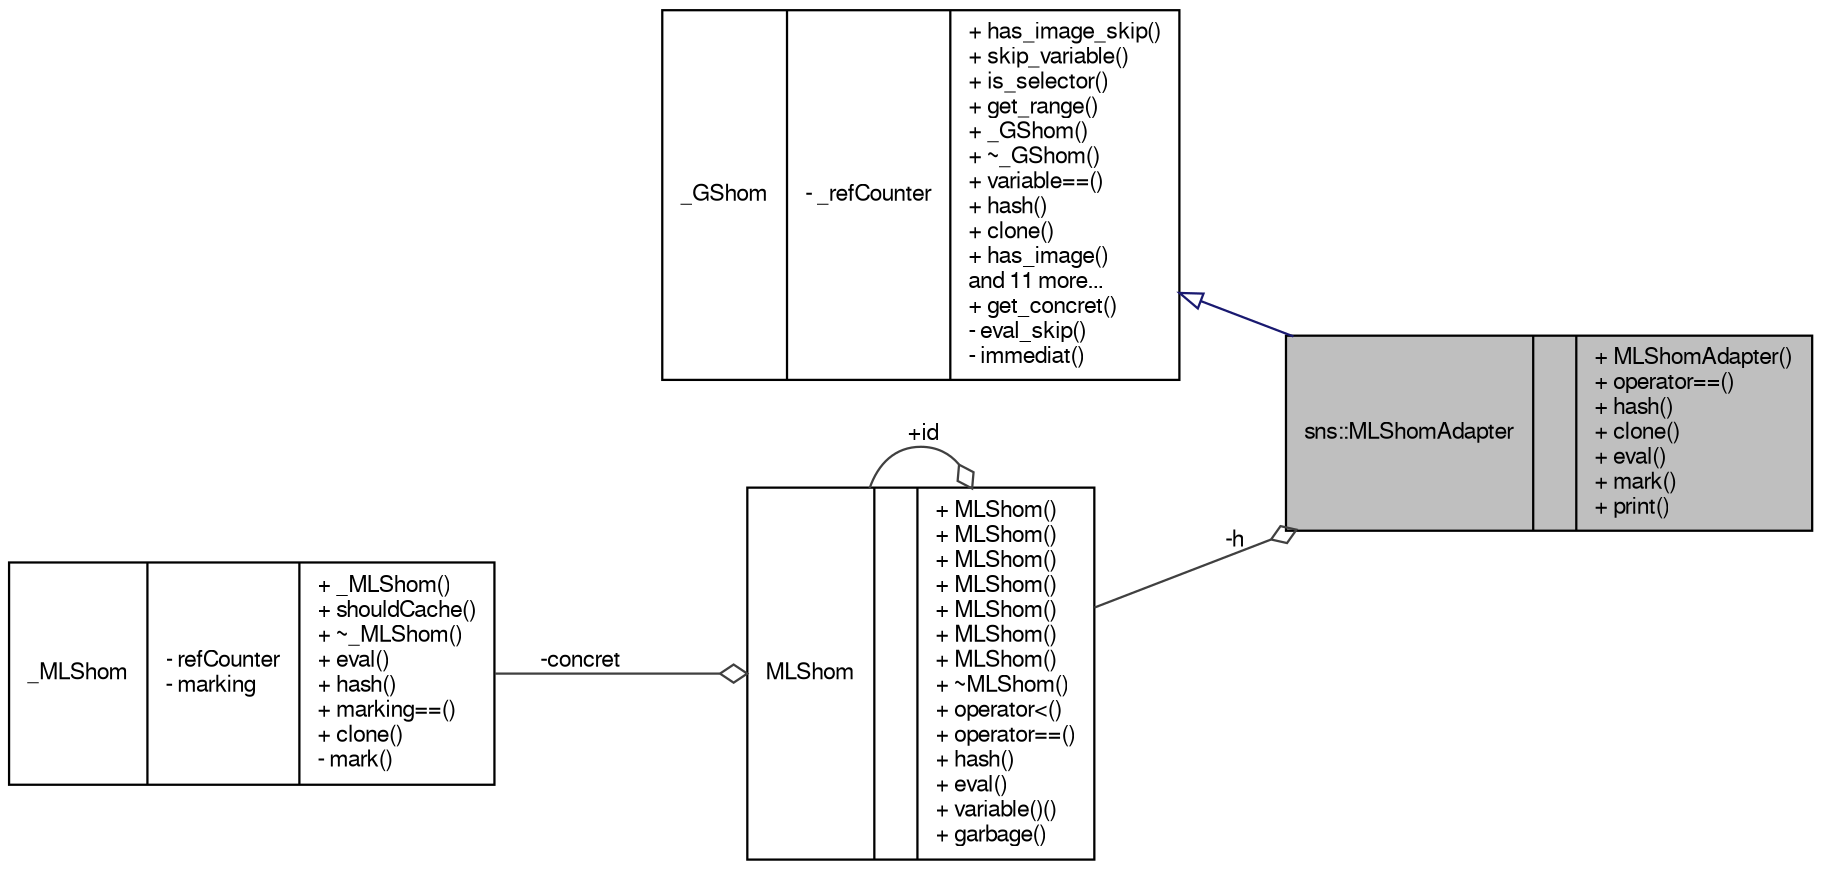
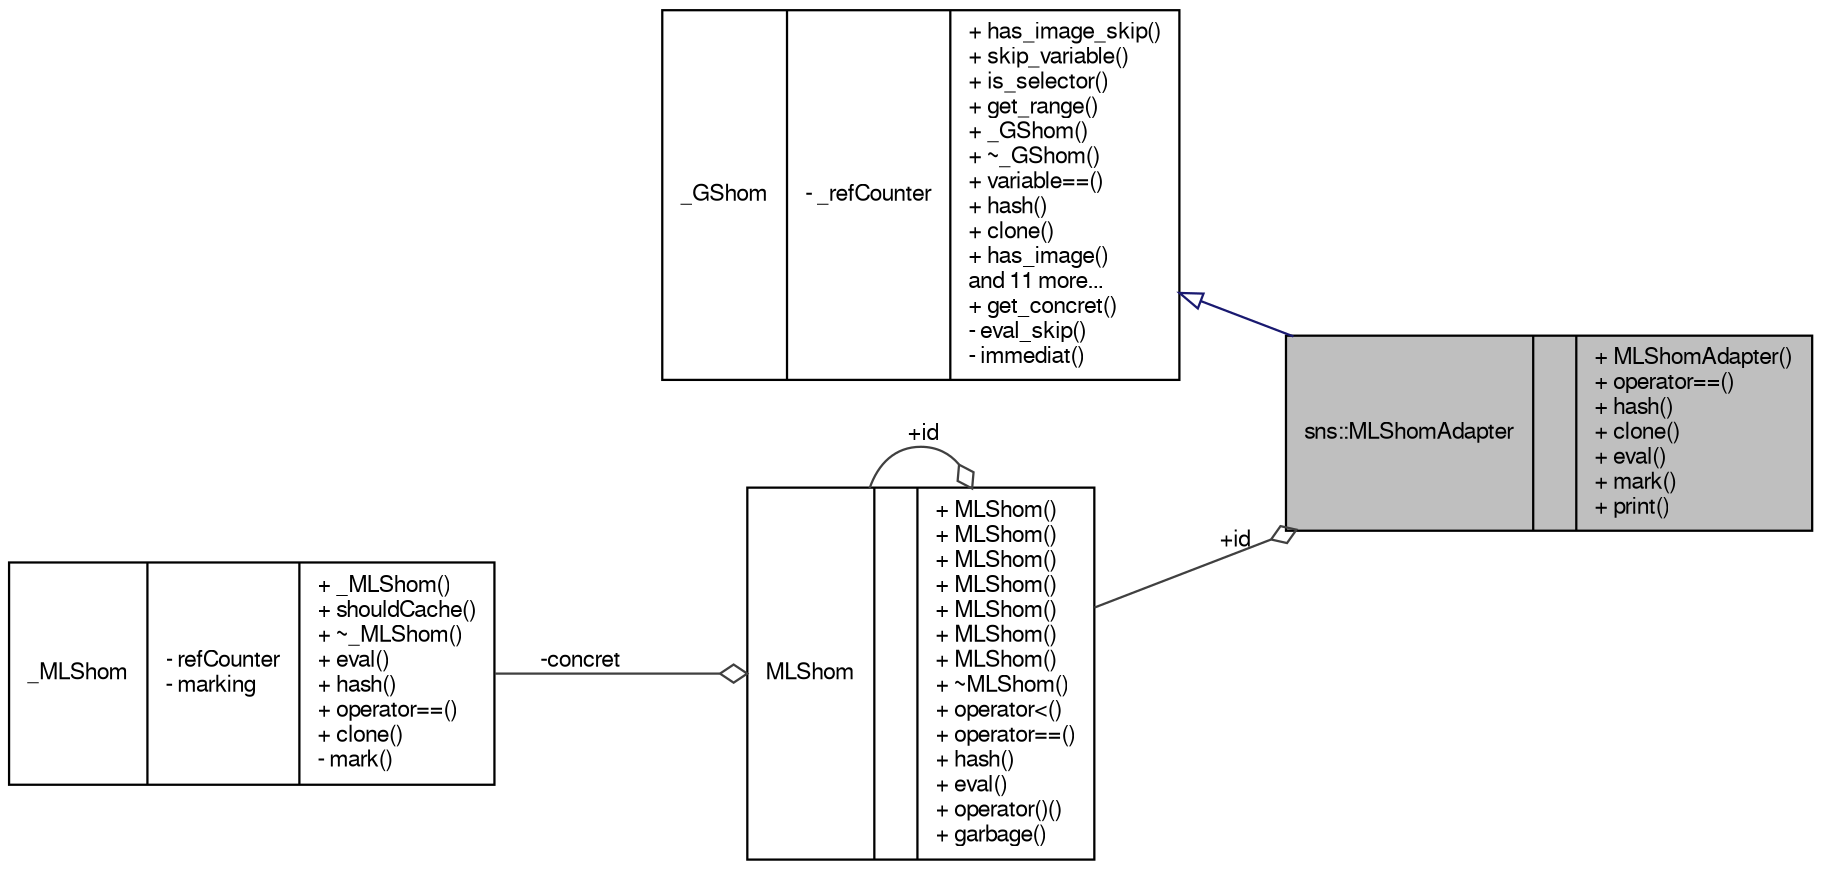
edge "MLShom" -> "sns::MLShomAdapter": label " -h" -> " +id"
node "_MLShom": text "+ marking==()" -> "+ operator==()"
node "MLShom": text "+ variable()()" -> "+ operator()()"
